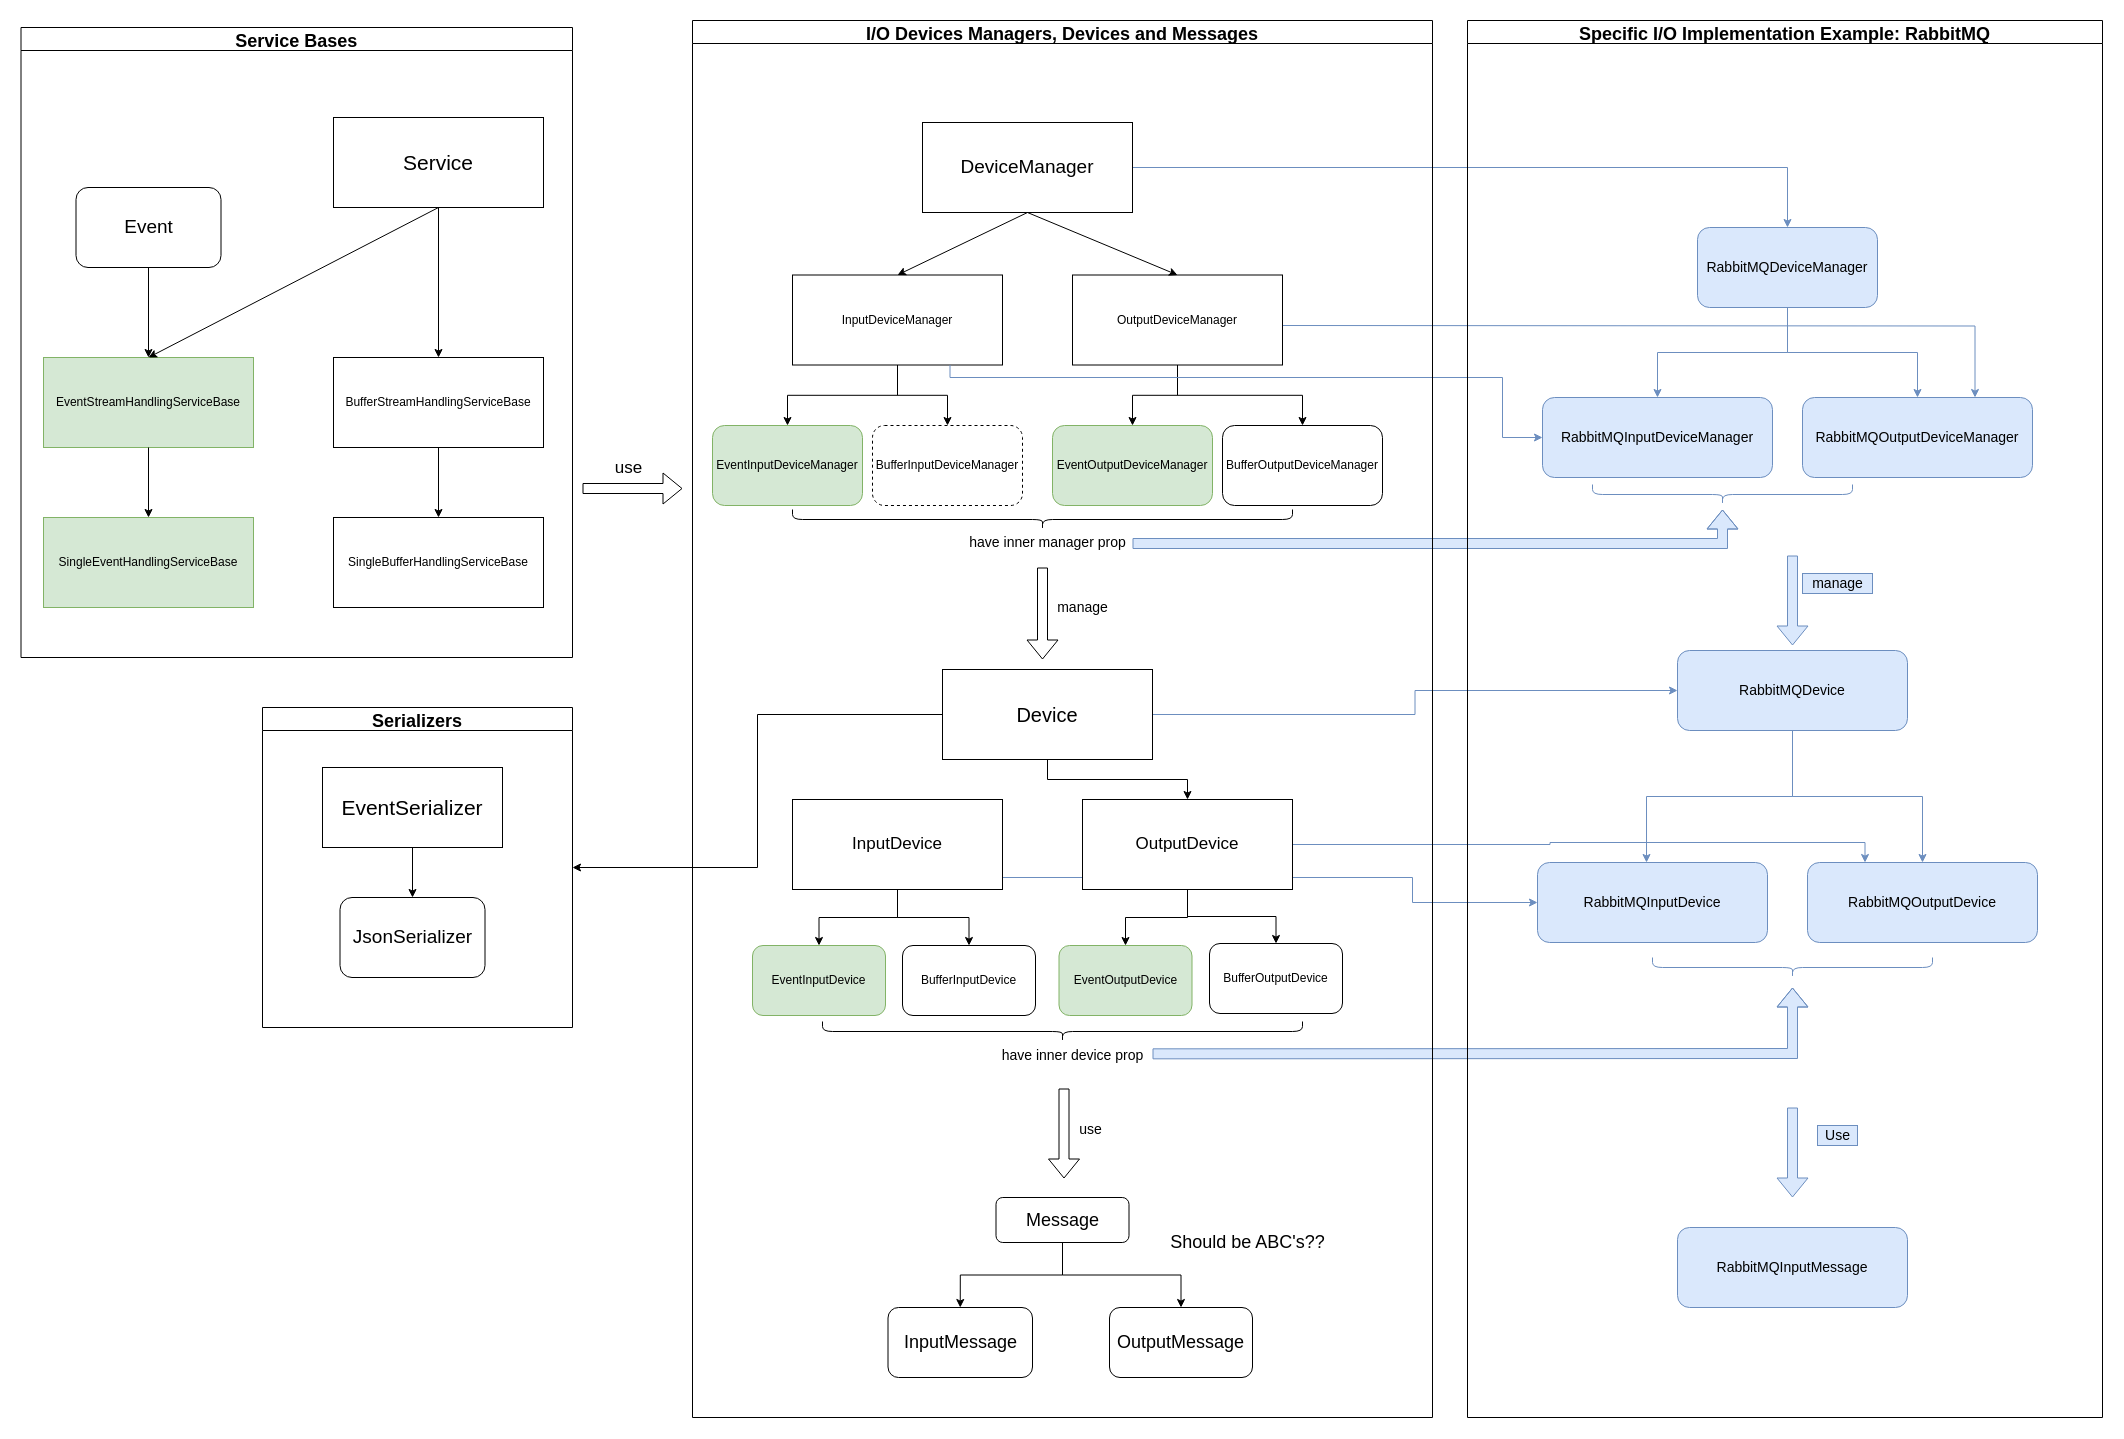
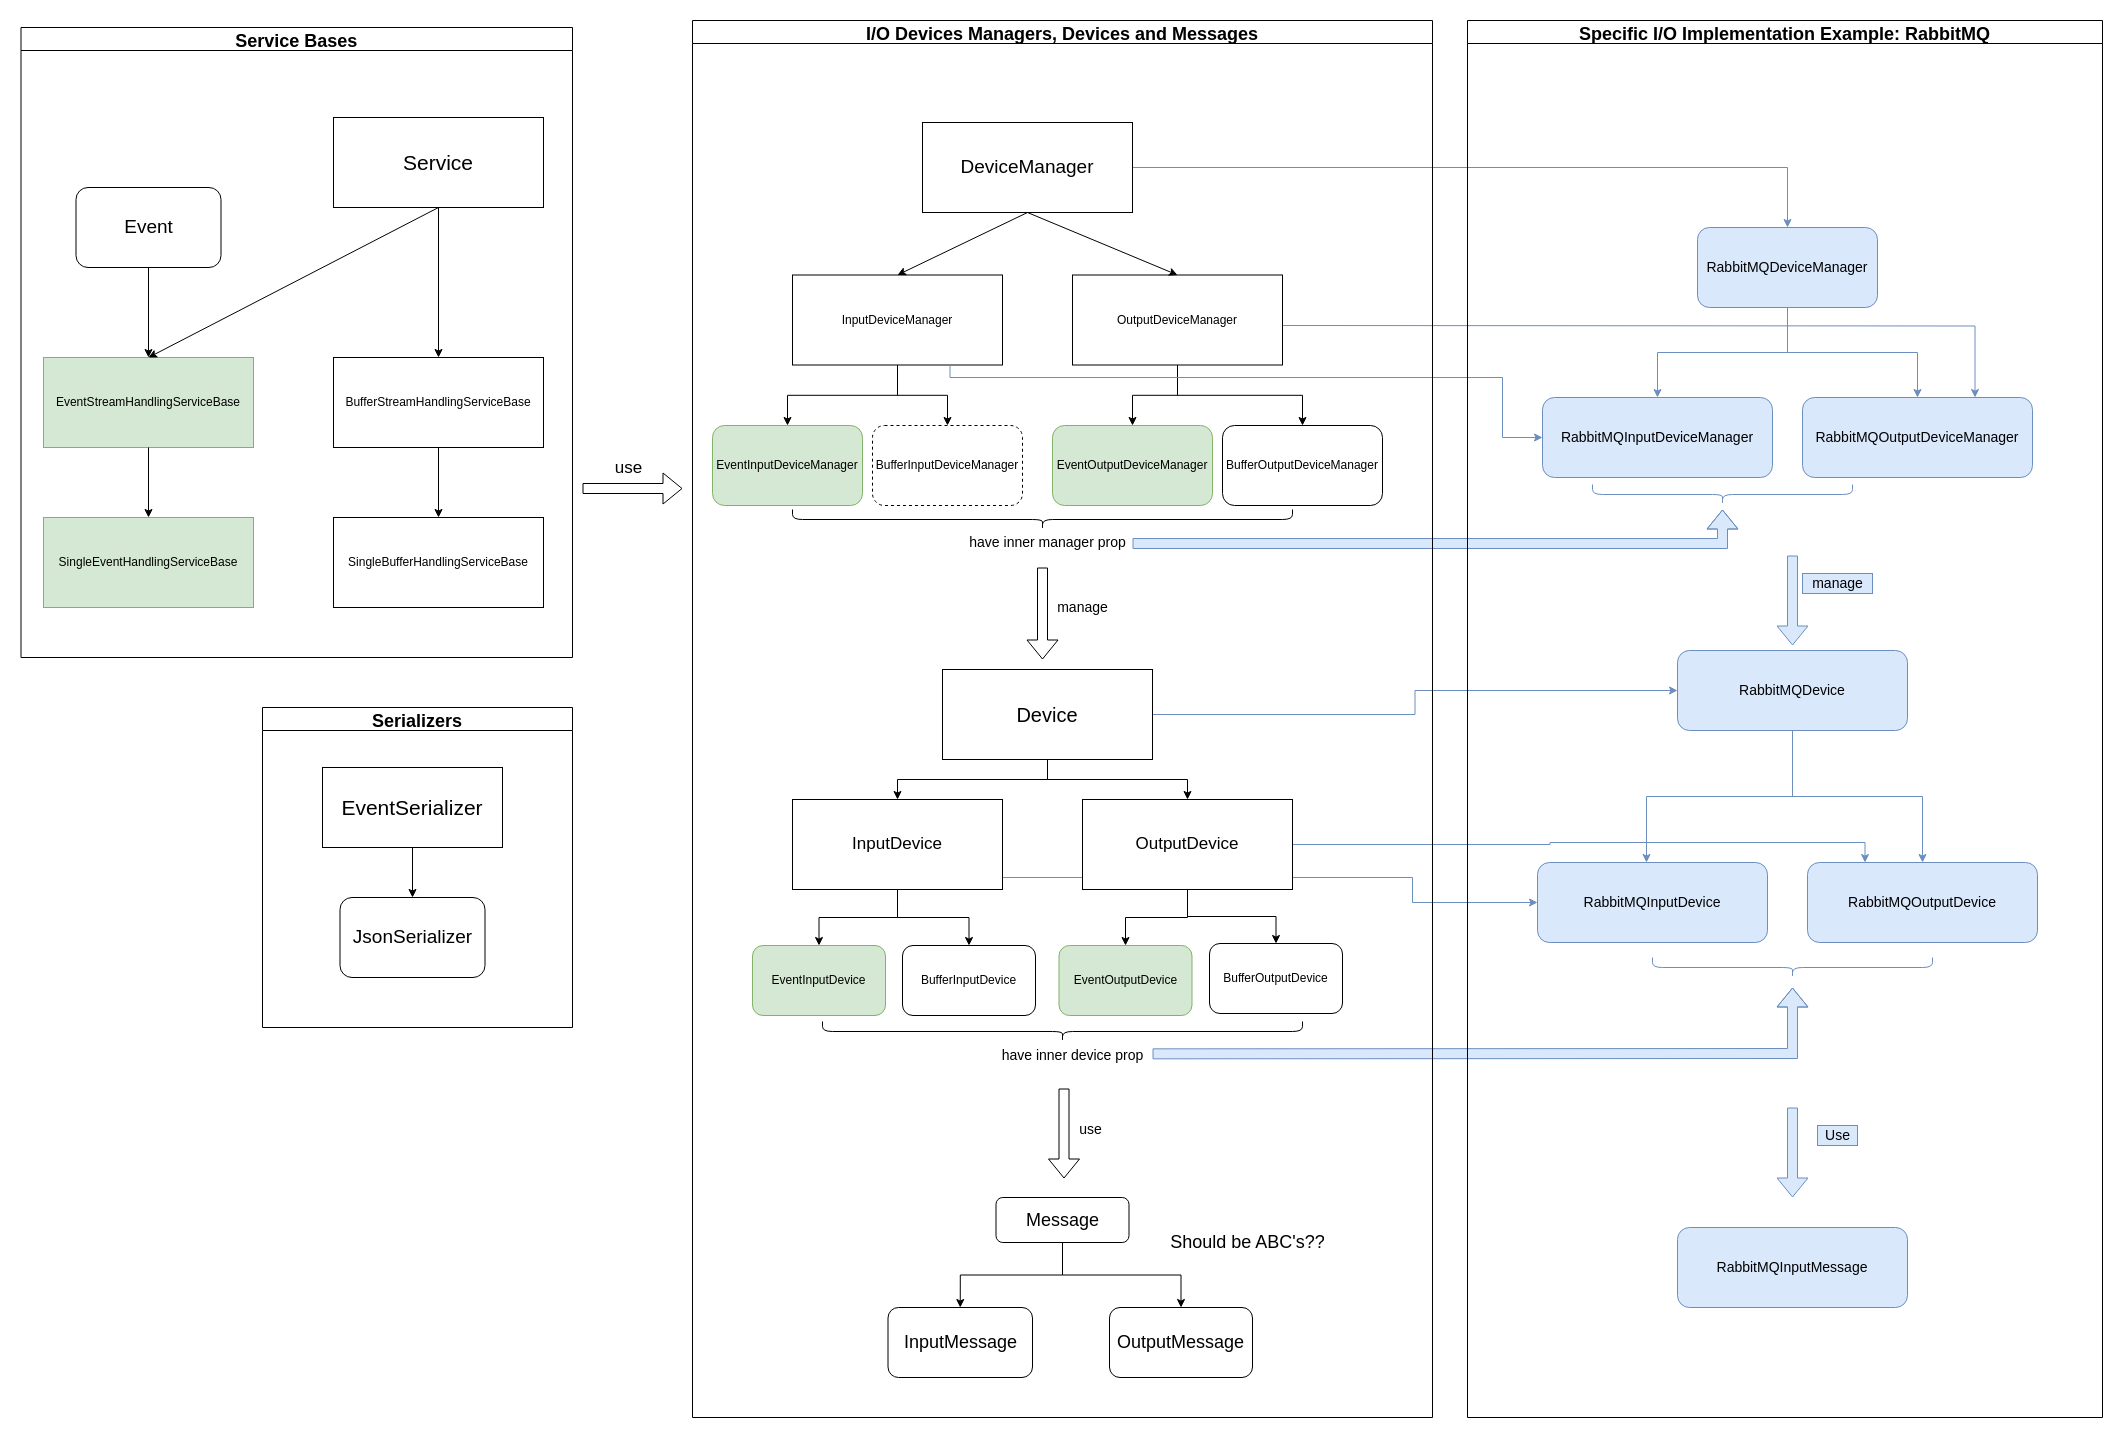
edge "Device" -> "Serializers": now "Device" -> "InputDevice"
